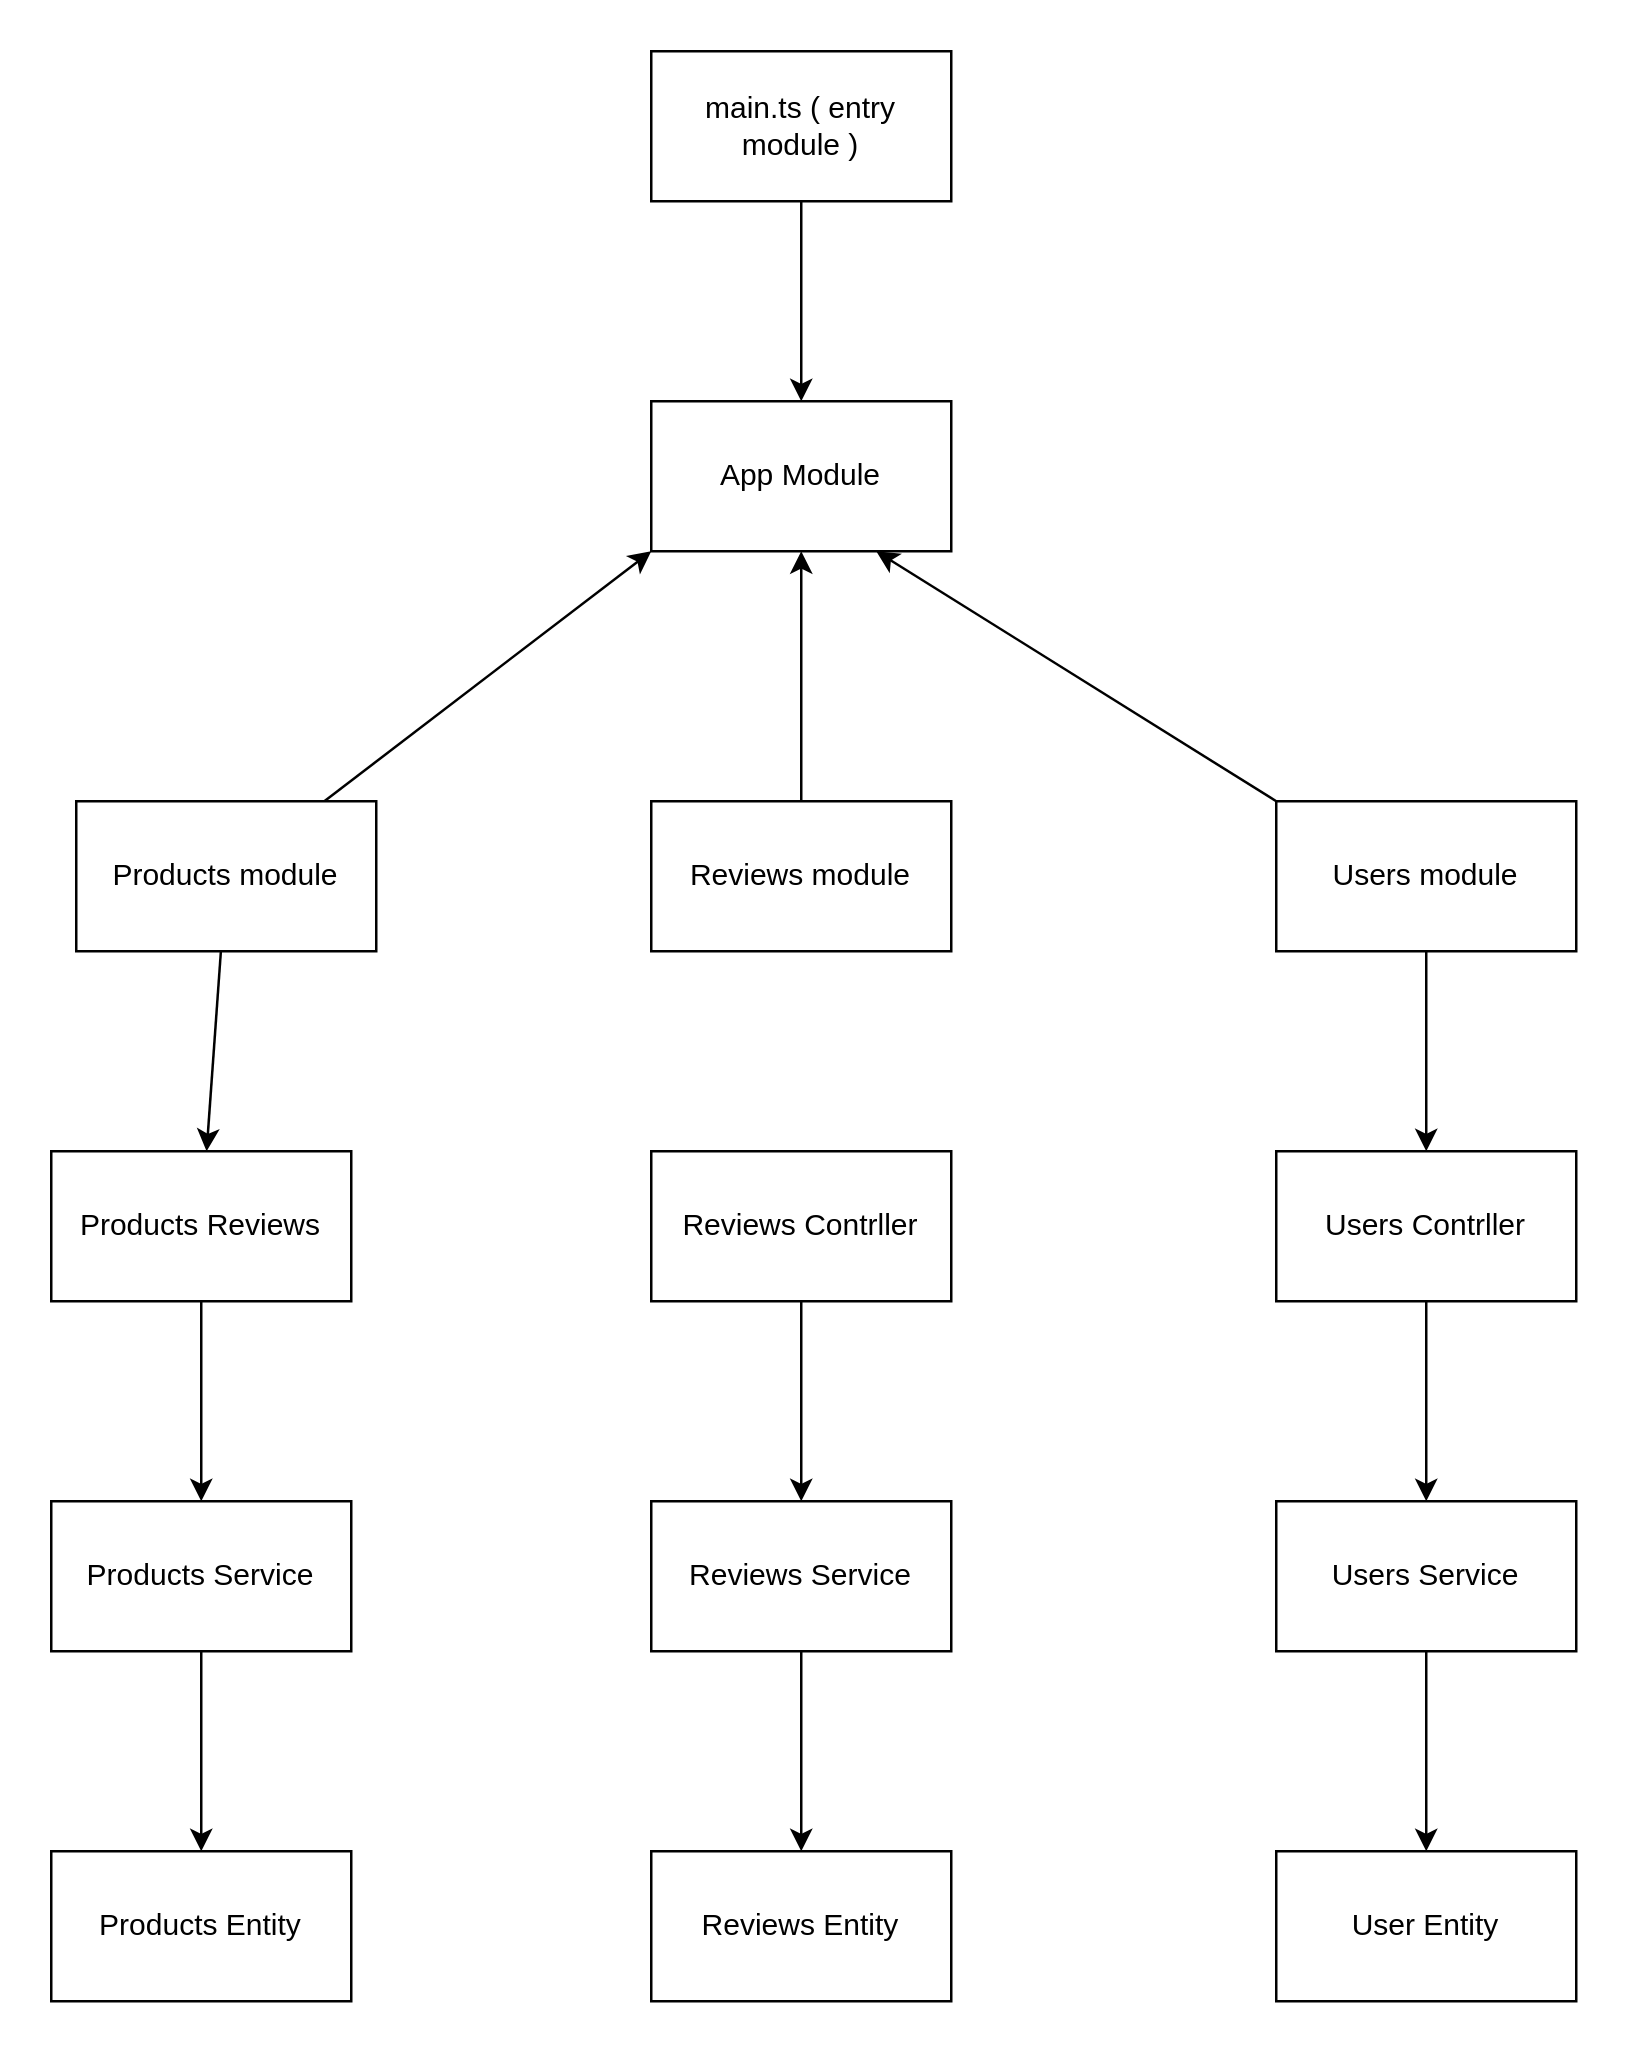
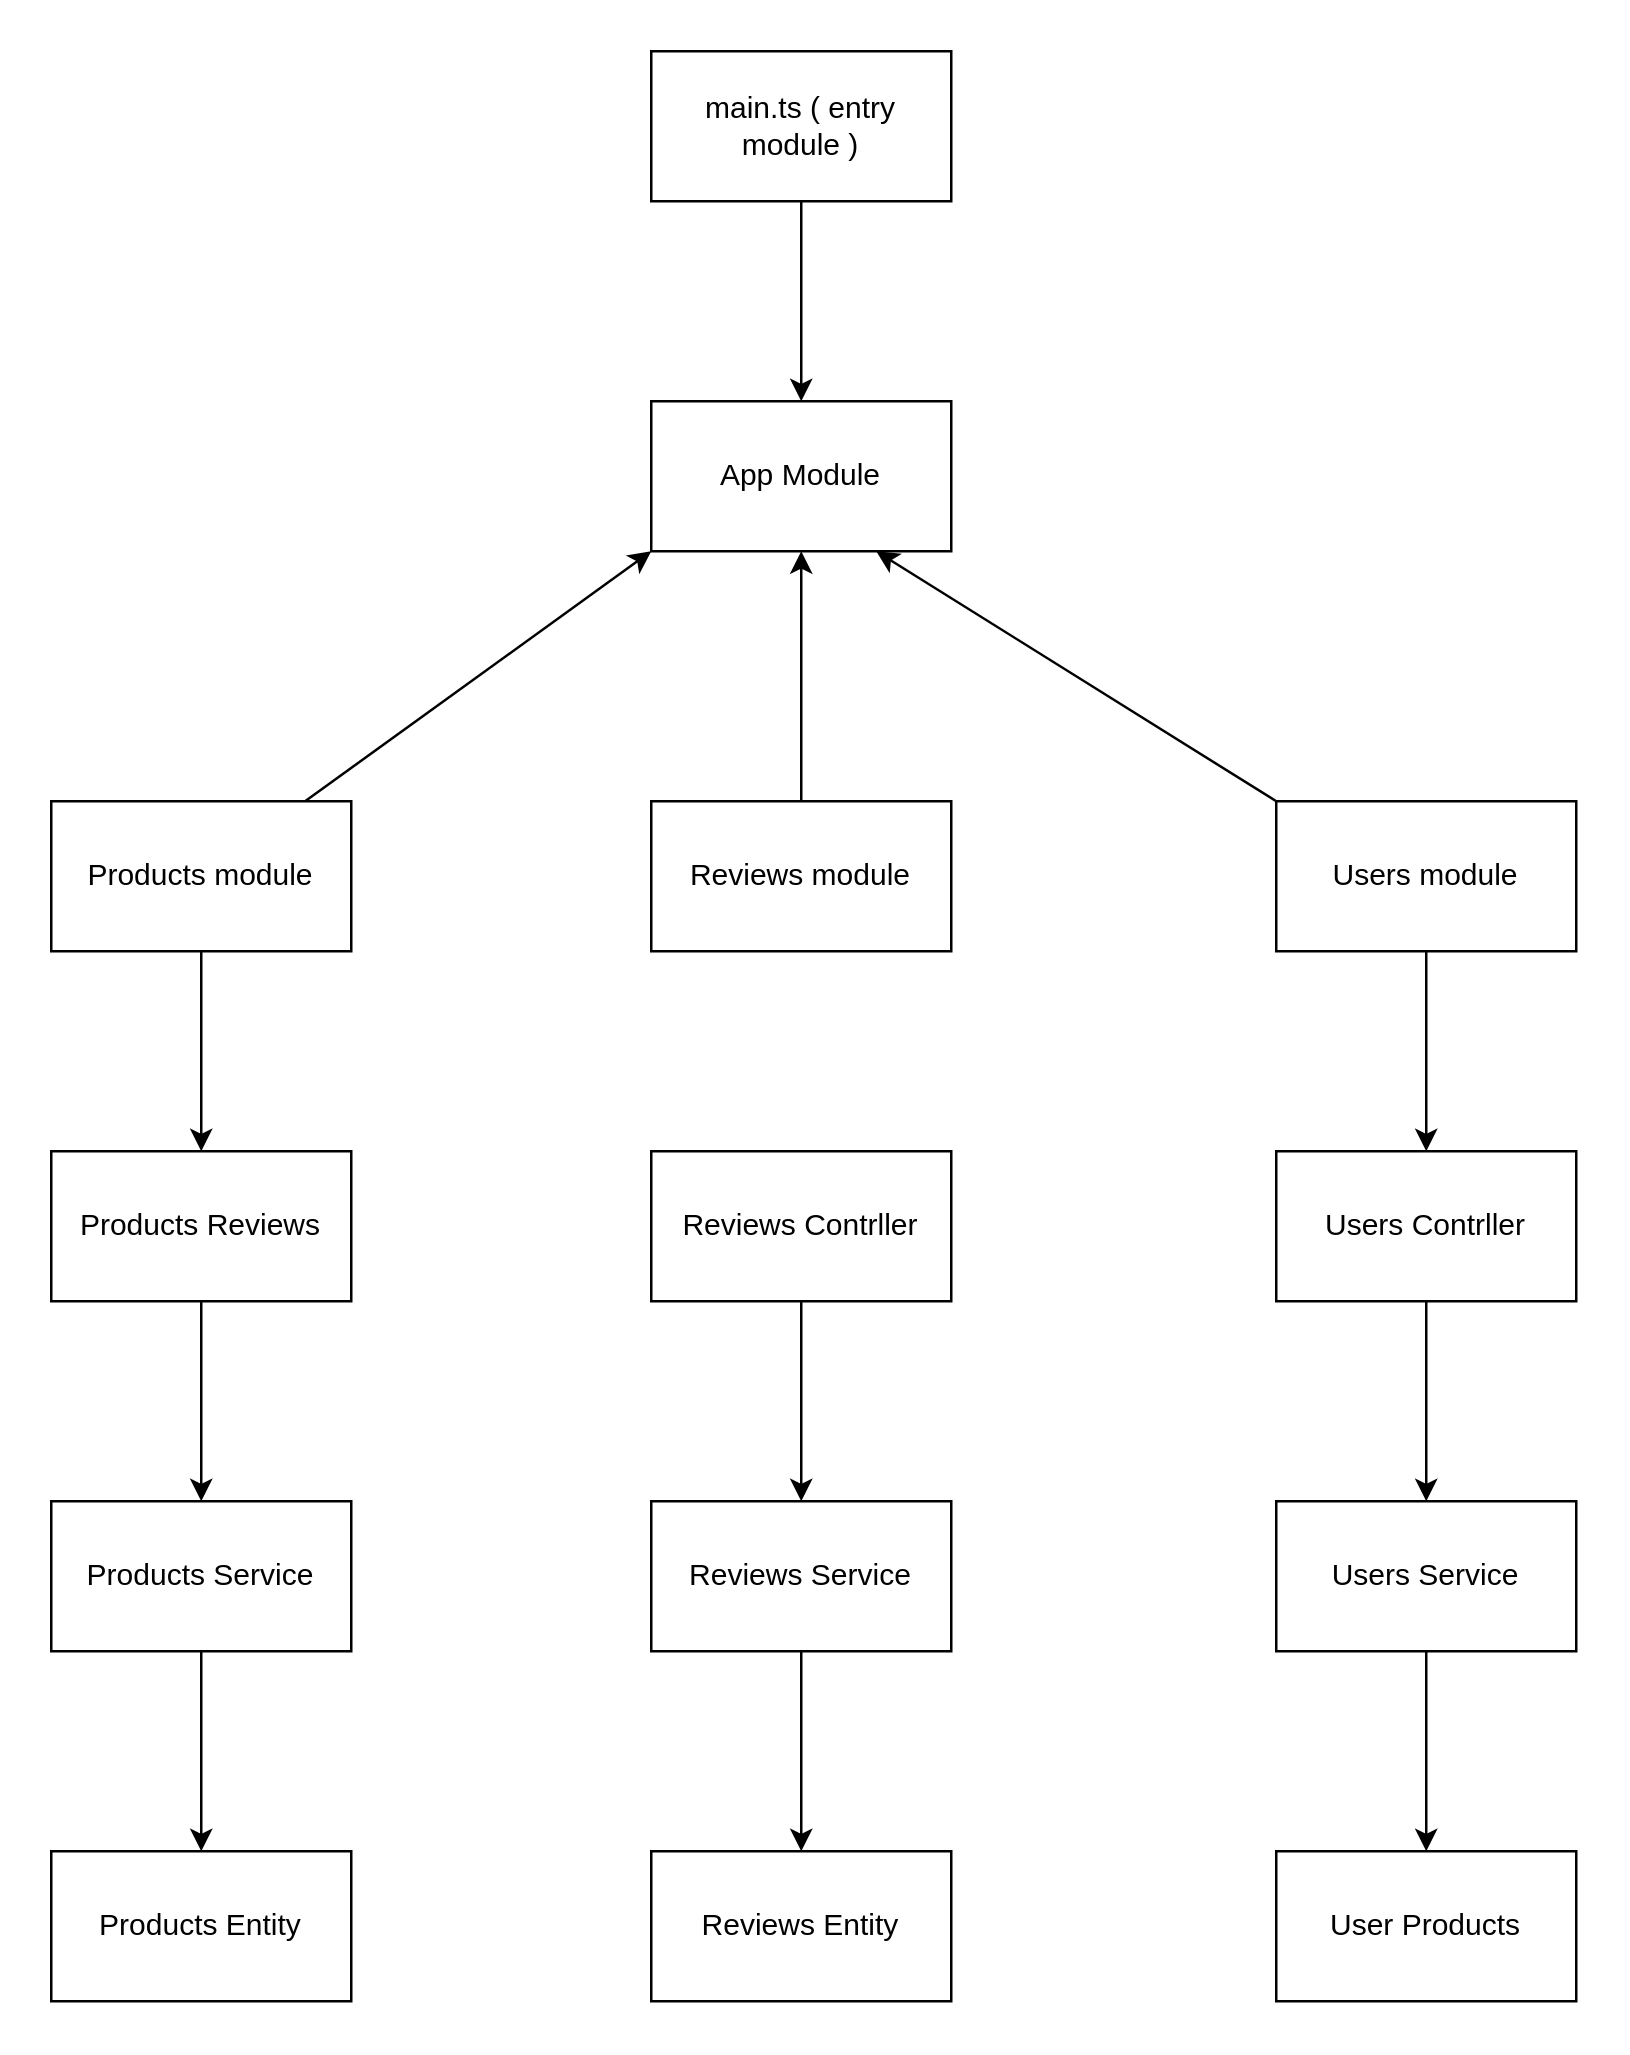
node "Products module": moved (226, 876) -> (201, 876)
node "User Entity": label "User Entity" -> "User Products"
